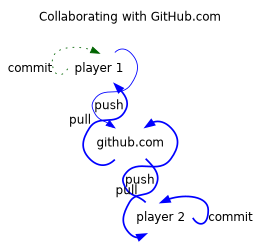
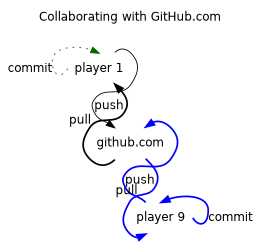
edge "player 1" -> "github.com": color blue -> black
edge "github.com" -> "player 1": color blue -> black
node "player 2": label "player 2" -> "player 9"
